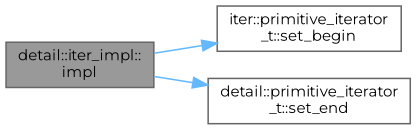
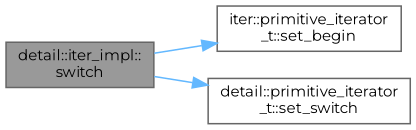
node "detail::iter_impl:: impl": label "detail::iter_impl:: impl" -> "detail::iter_impl:: switch"
node "detail::primitive_iterator _t::set_end": label "detail::primitive_iterator _t::set_end" -> "detail::primitive_iterator _t::set_switch"
